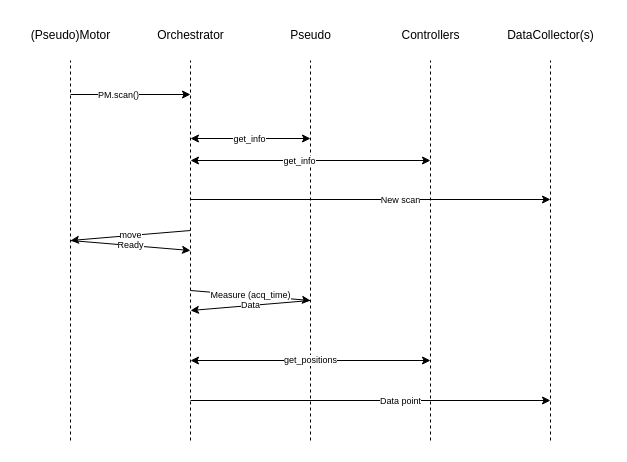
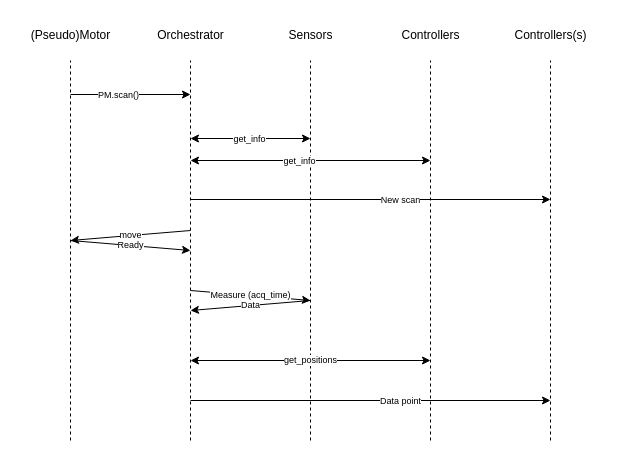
node "Pseudo": label "Pseudo" -> "Sensors"
node "DataCollector(s)": label "DataCollector(s)" -> "Controllers(s)"
